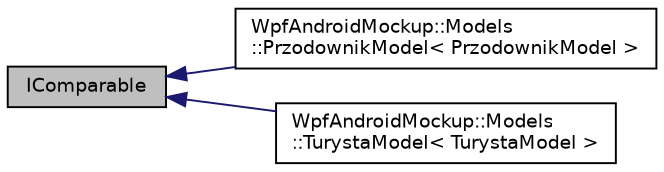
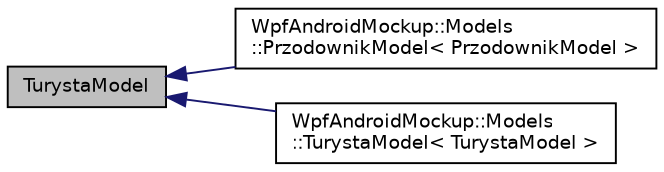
node "IComparable": label "IComparable" -> "TurystaModel"
